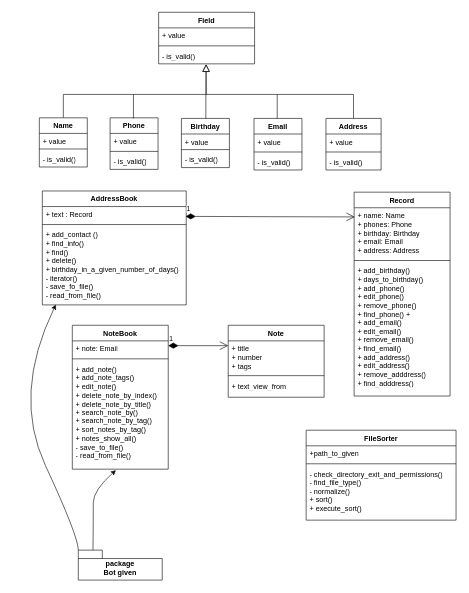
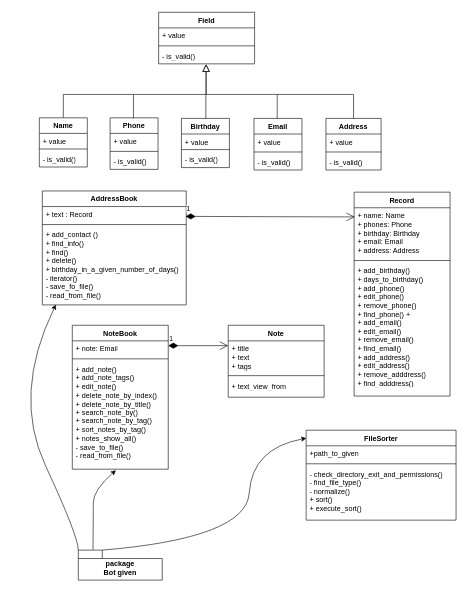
node "+ title + number + tags": label "+ title + number + tags" -> "+ title + text + tags"
edge "package Bot given" -> "FileSorter": added
